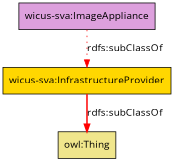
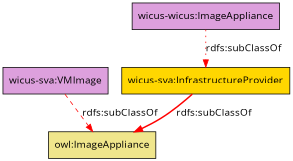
node "wicus-sva:ImageAppliance": label "wicus-sva:ImageAppliance" -> "wicus-wicus:ImageAppliance"
node "wicus-sva:VMImage": added
node "owl:Thing": label "owl:Thing" -> "owl:ImageAppliance"
